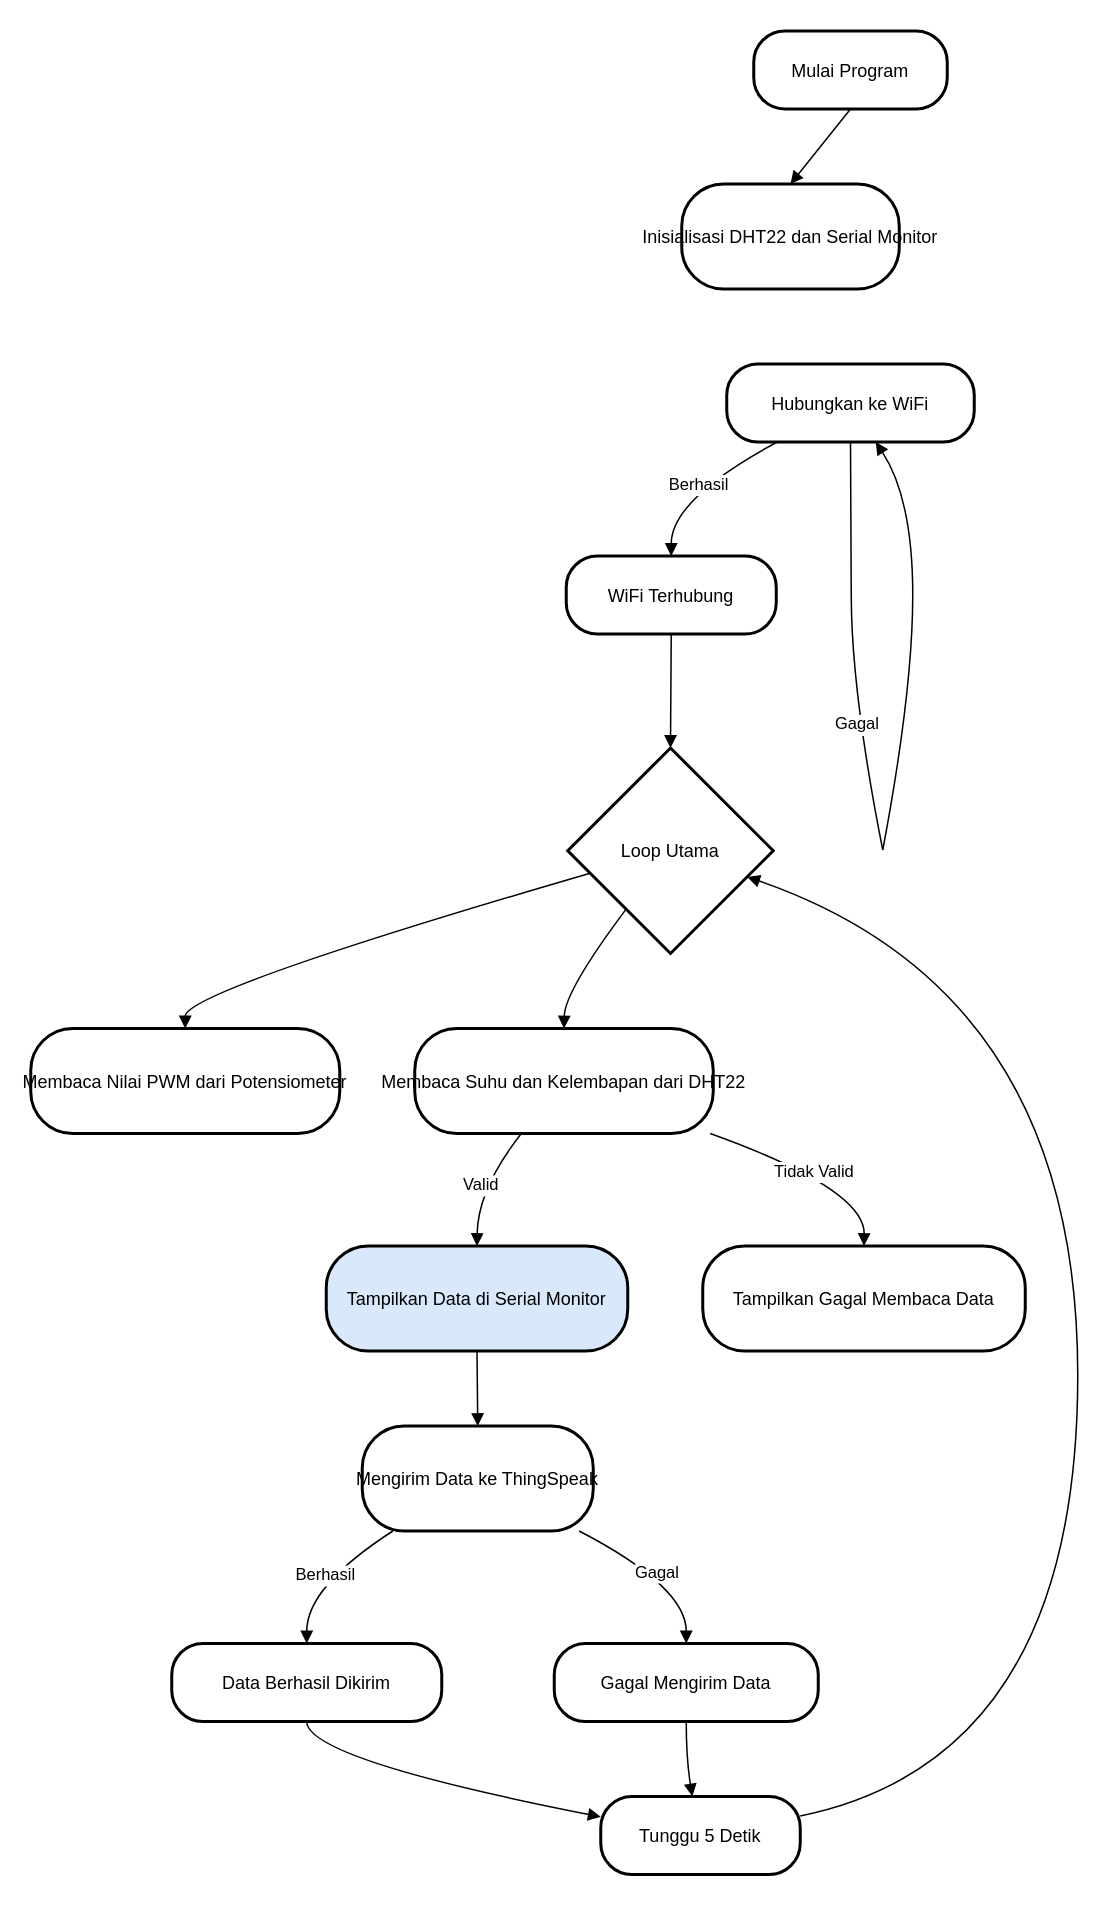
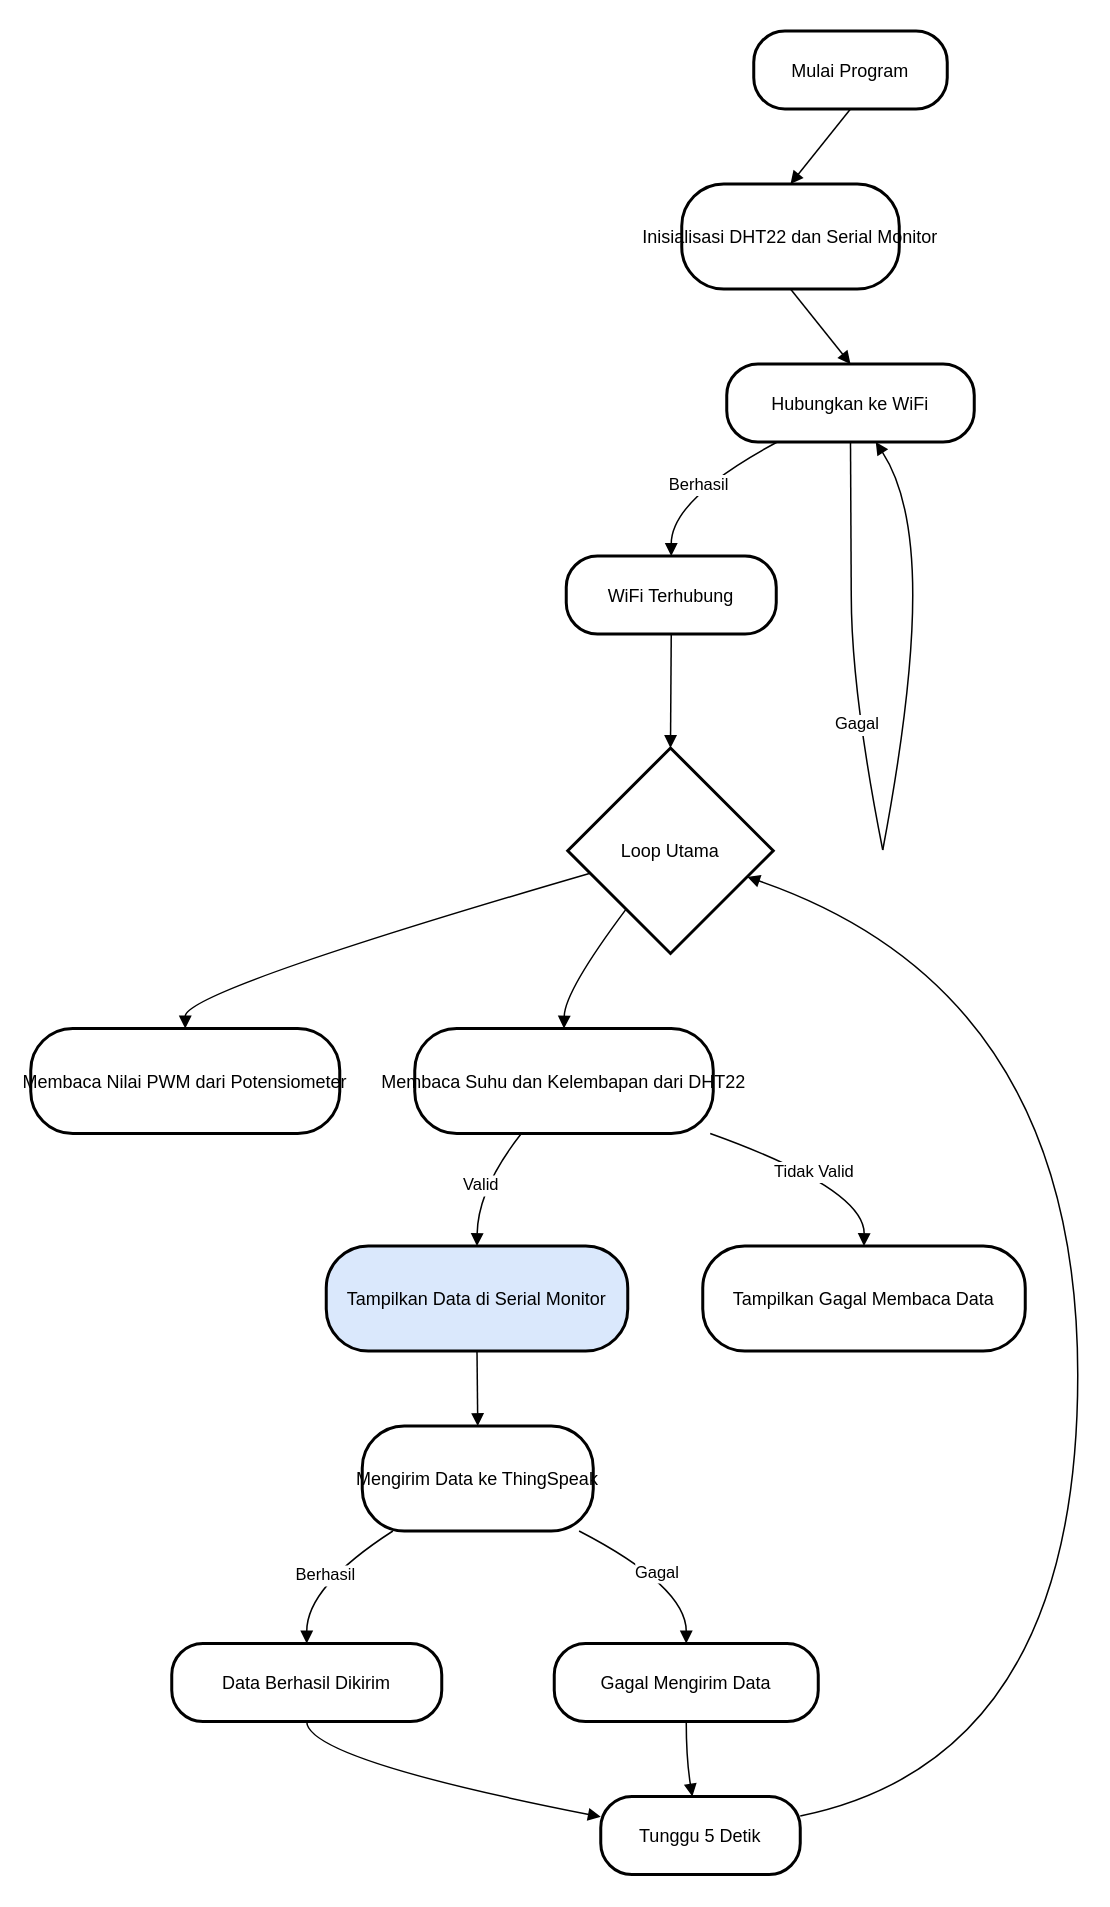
edge "Inisialisasi DHT22 dan Serial Monitor" -> "Hubungkan ke WiFi": added
